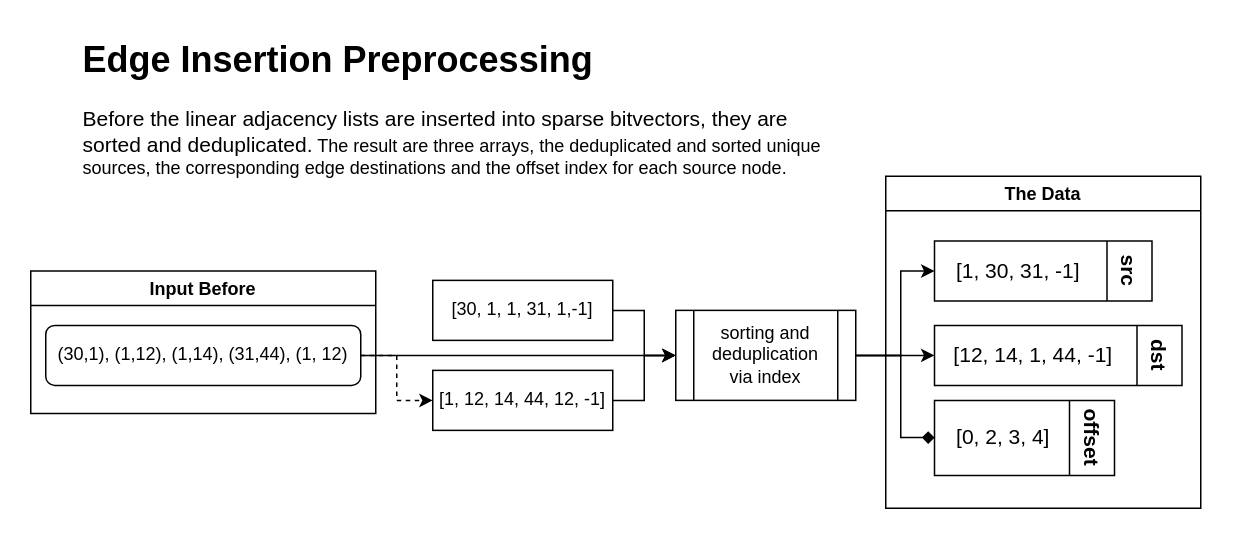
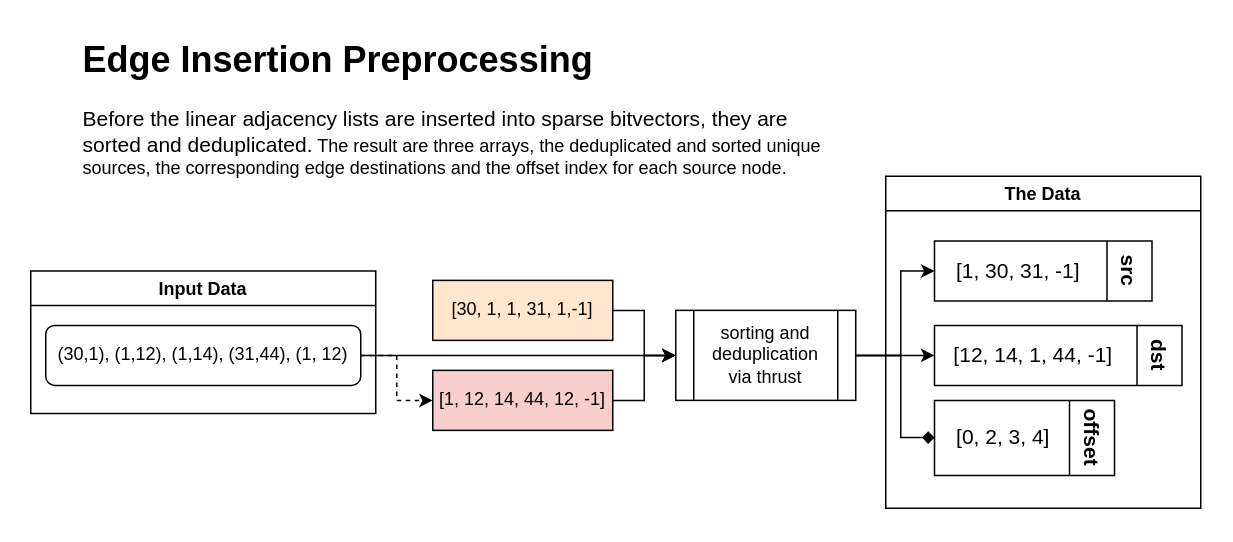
node "Input Before": label "Input Before" -> "Input Data"
node "[30, 1, 1, 31, 1,-1]": fillcolor #ffffff -> #ffe6cc
node "sorting and deduplication via index": label "sorting and deduplication via index" -> "sorting and deduplication via thrust"
node "[1, 12, 14, 44, 12, -1]": fillcolor #ffffff -> #f8cecc
